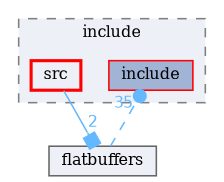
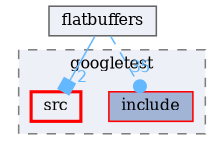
cluster "include": label "include" -> "googletest"
edge "src" -> "flatbuffers": reversed
